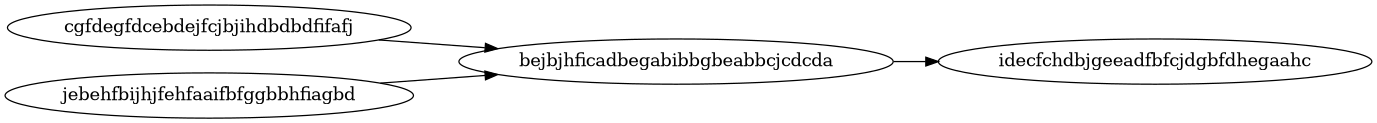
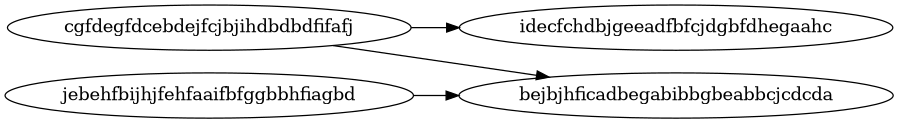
edge "bejbjhficadbegabibbgbeabbcjcdcda" -> "idecfchdbjgeeadfbfcjdgbfdhegaahc": now "cgfdegfdcebdejfcjbjihdbdbdfifafj" -> "idecfchdbjgeeadfbfcjdgbfdhegaahc"
